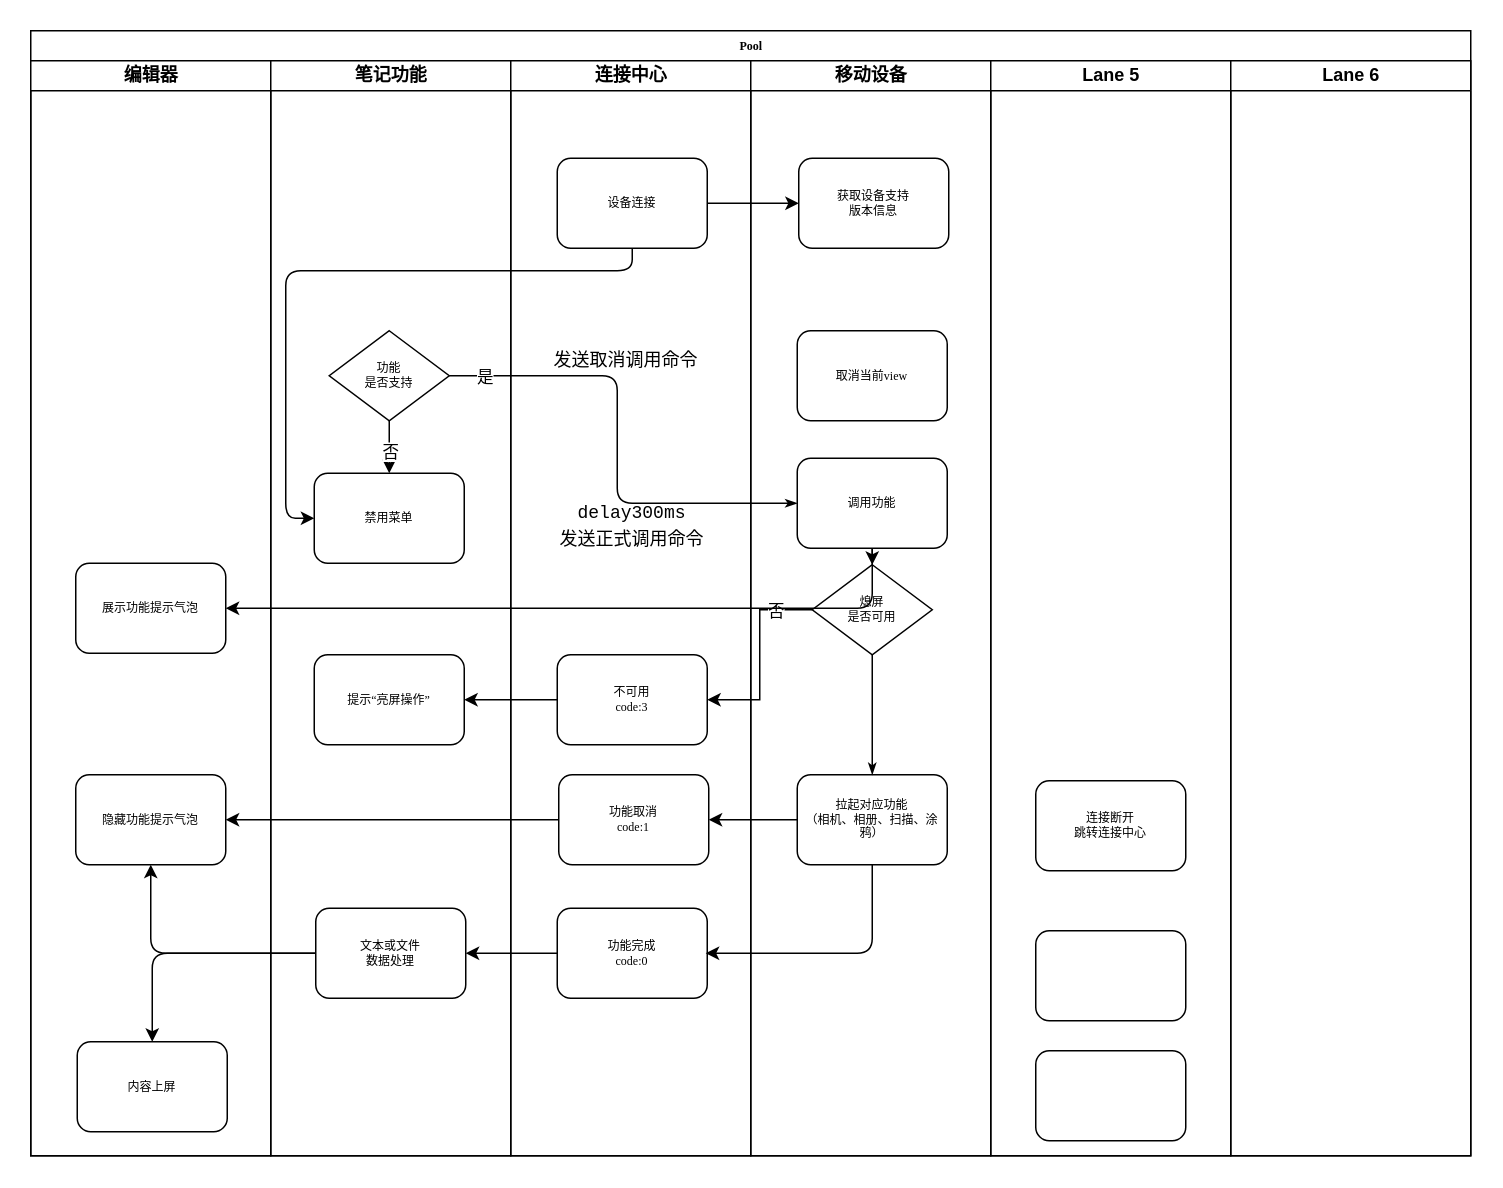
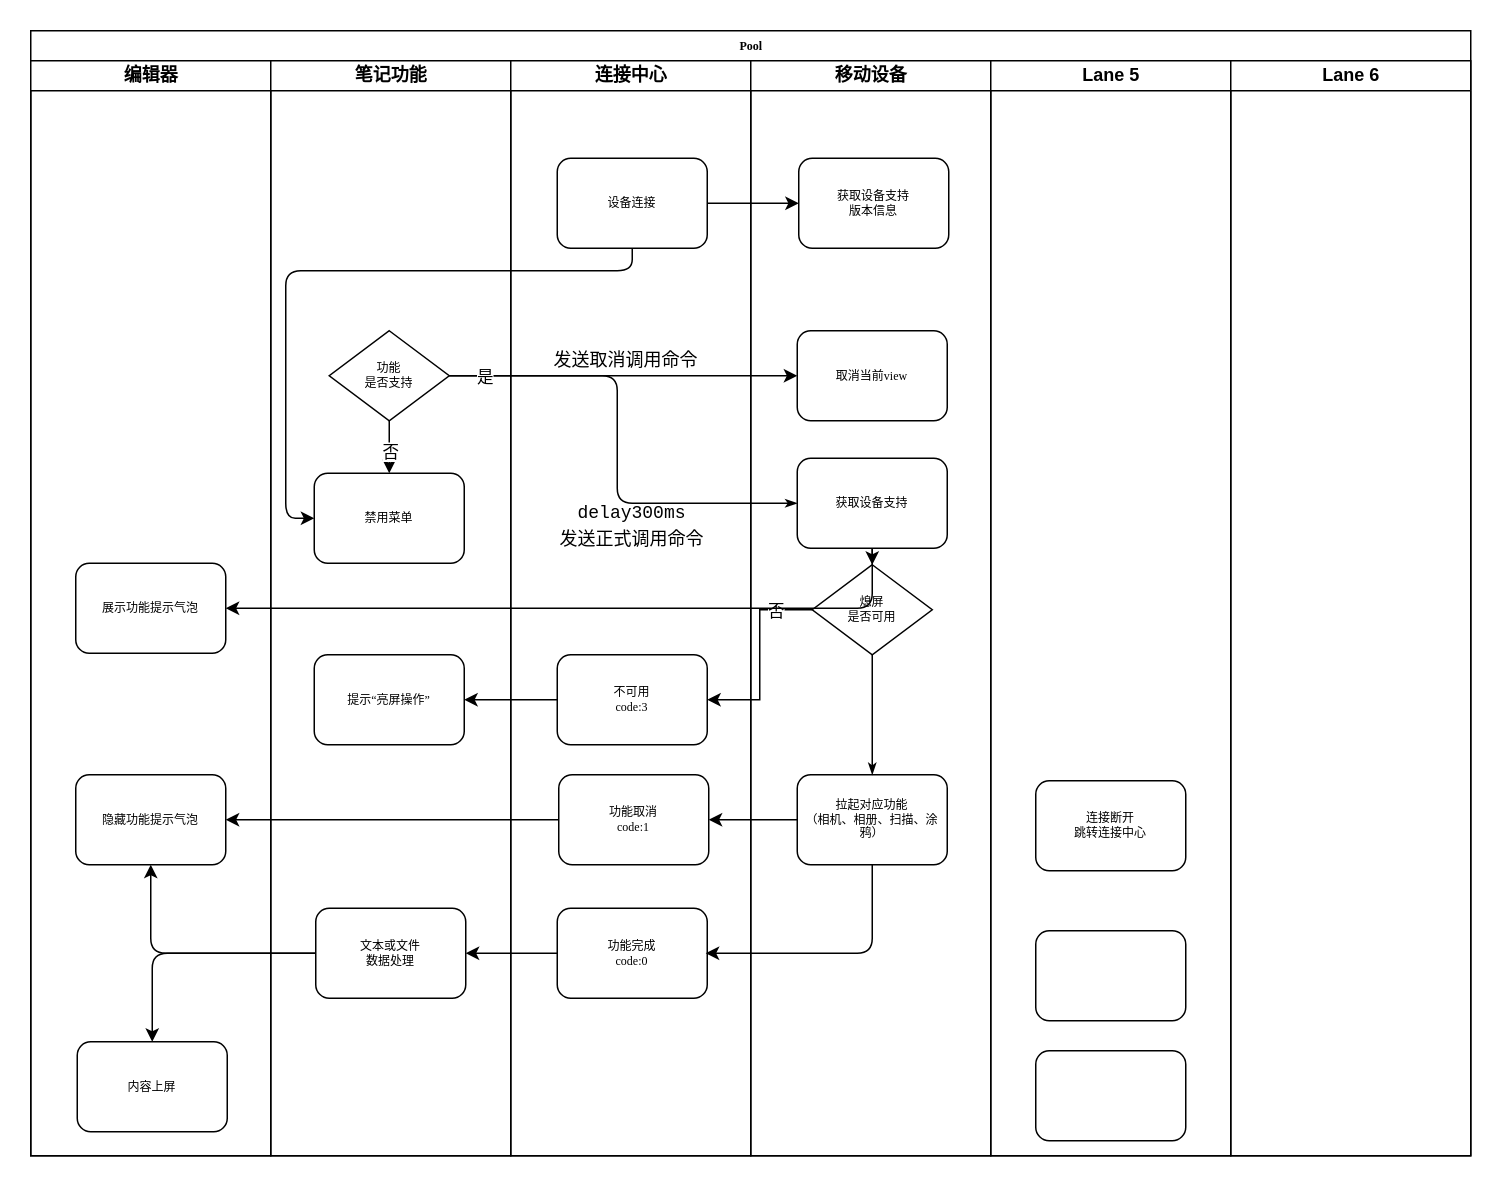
edge "功能 是否支持" -> "取消当前view": added
node "调用功能": label "调用功能" -> "获取设备支持"
